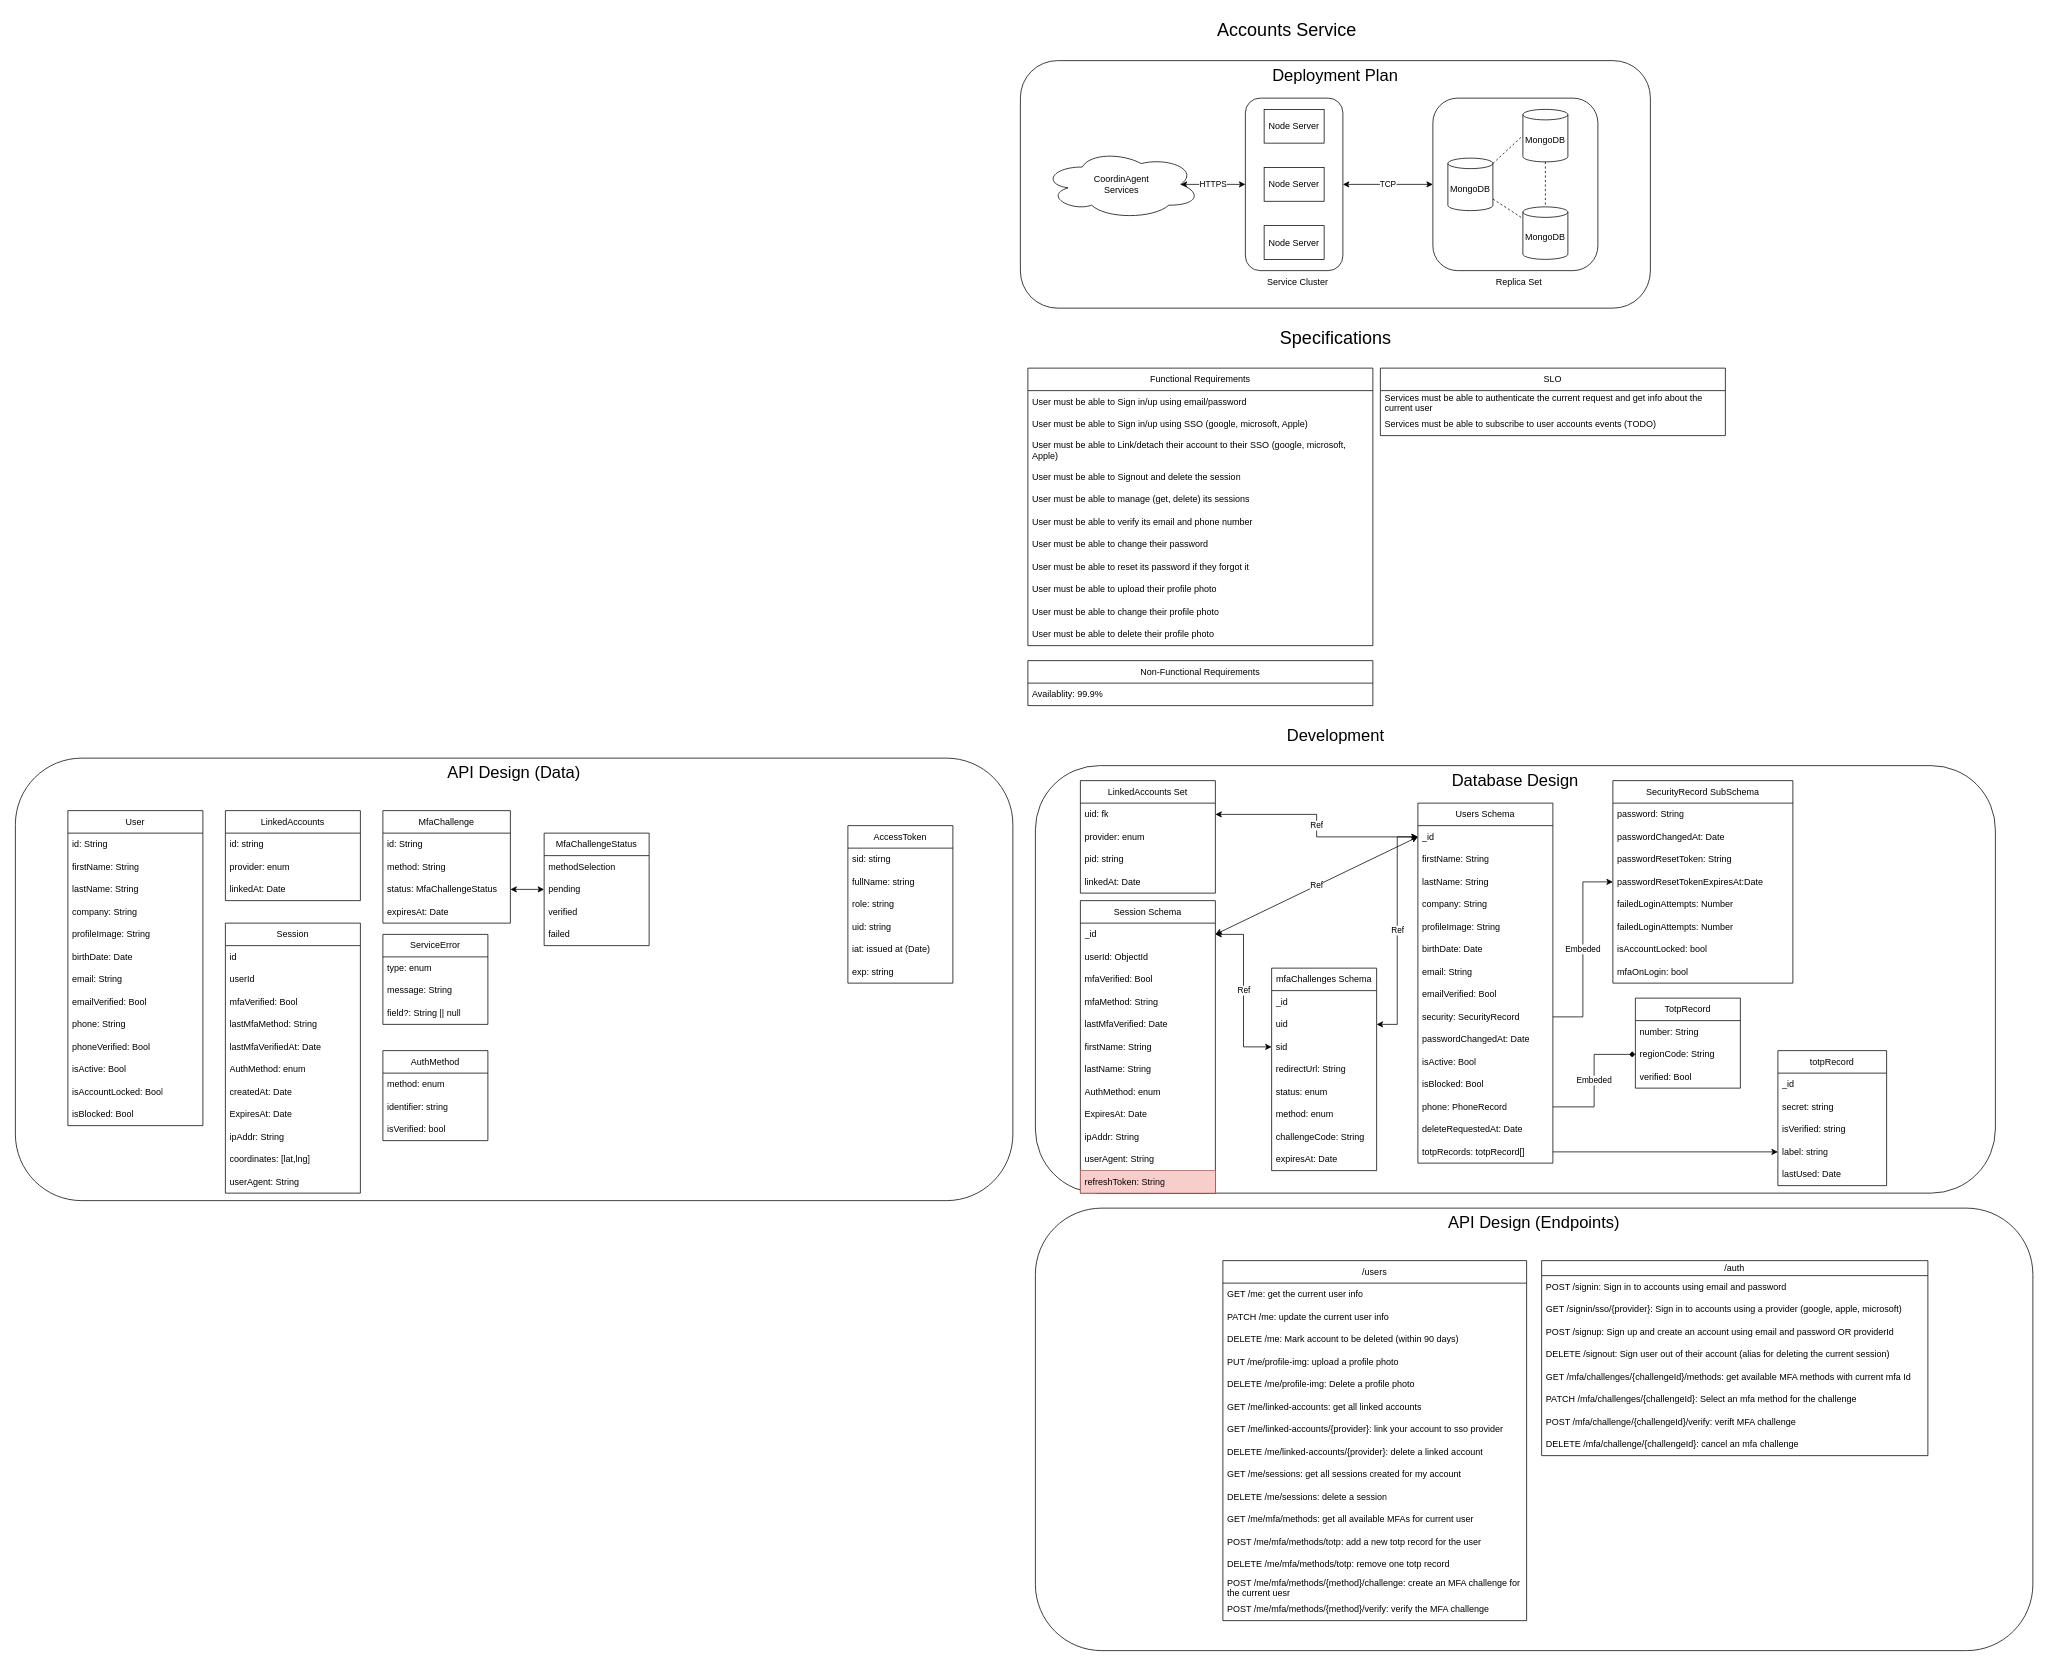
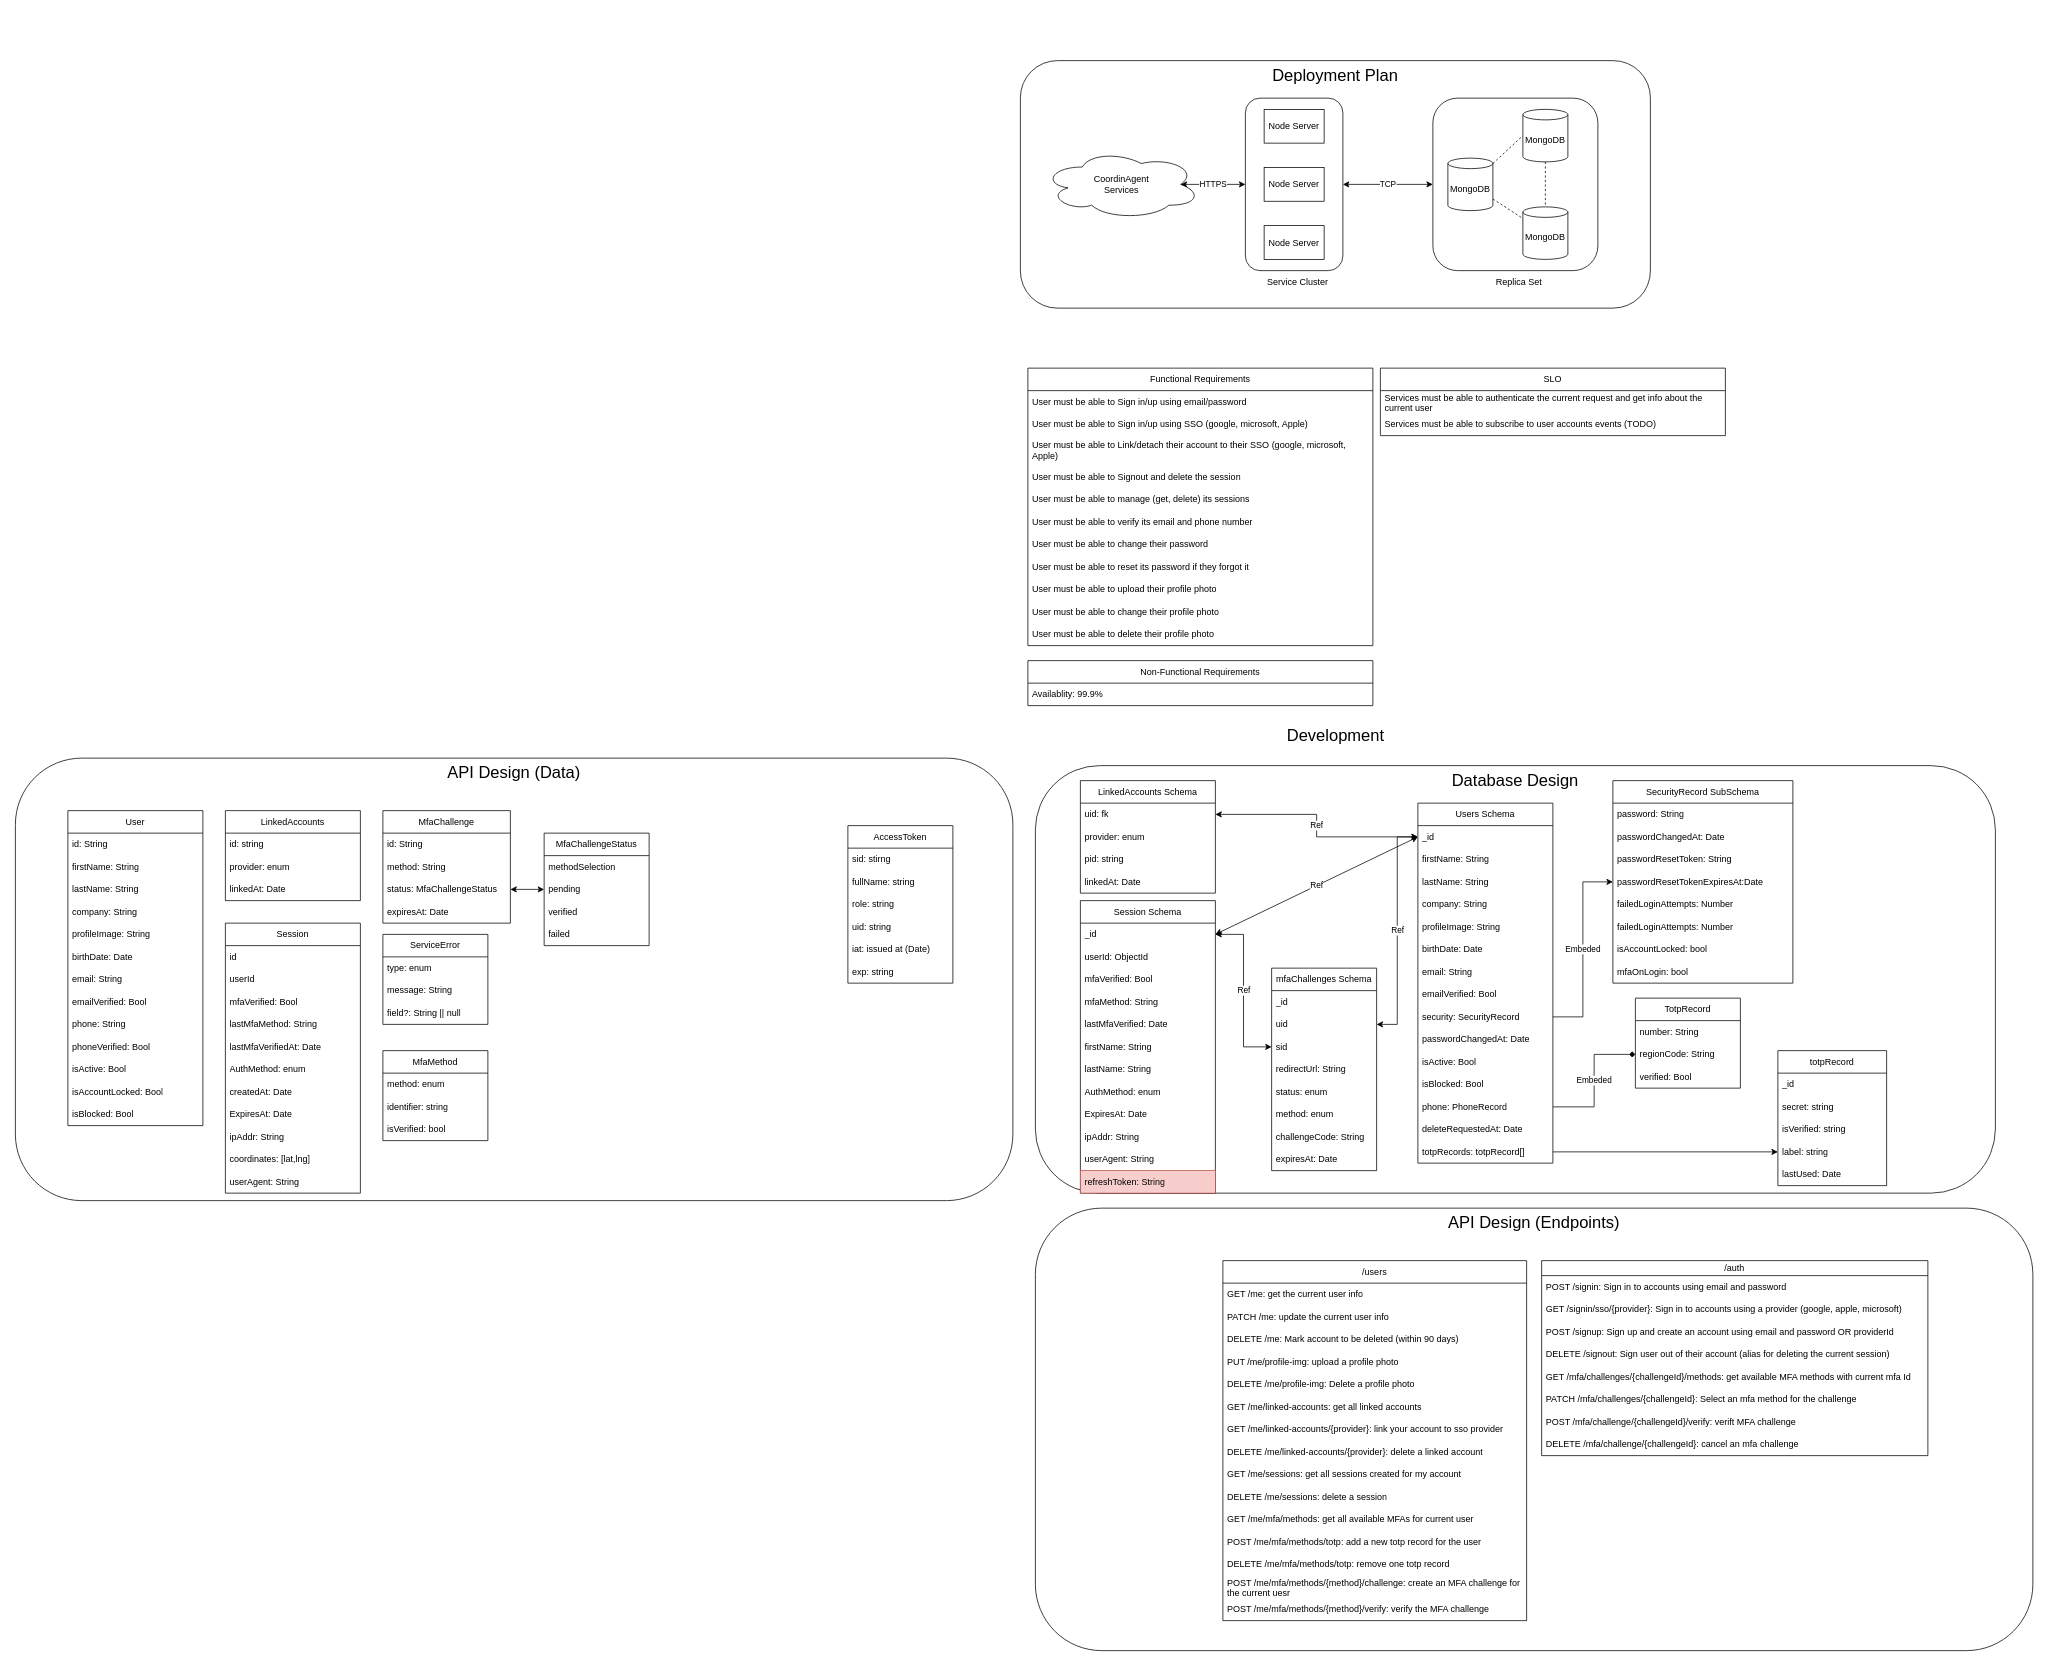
node "Accounts Service": removed
node "Specifications": removed
node "LinkedAccounts Set": label "LinkedAccounts Set" -> "LinkedAccounts Schema"
node "AuthMethod": label "AuthMethod" -> "MfaMethod"
